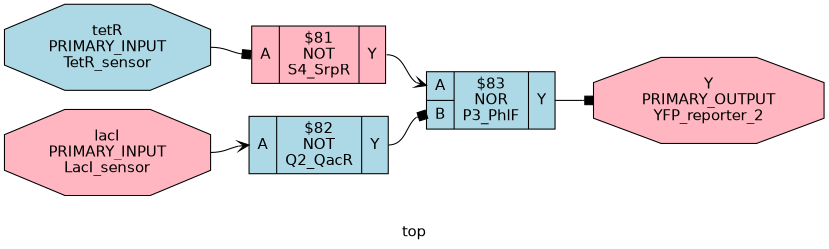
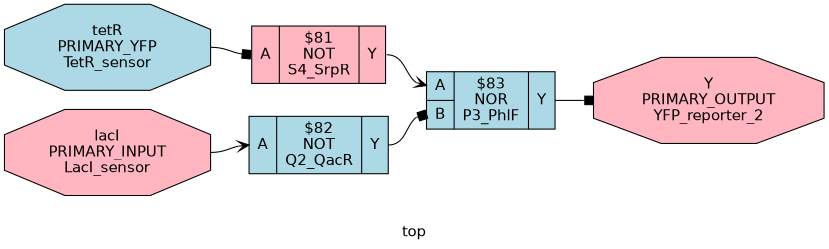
node "tetR PRIMARY_INPUT TetR_sensor": label "tetR PRIMARY_INPUT TetR_sensor" -> "tetR PRIMARY_YFP TetR_sensor"
